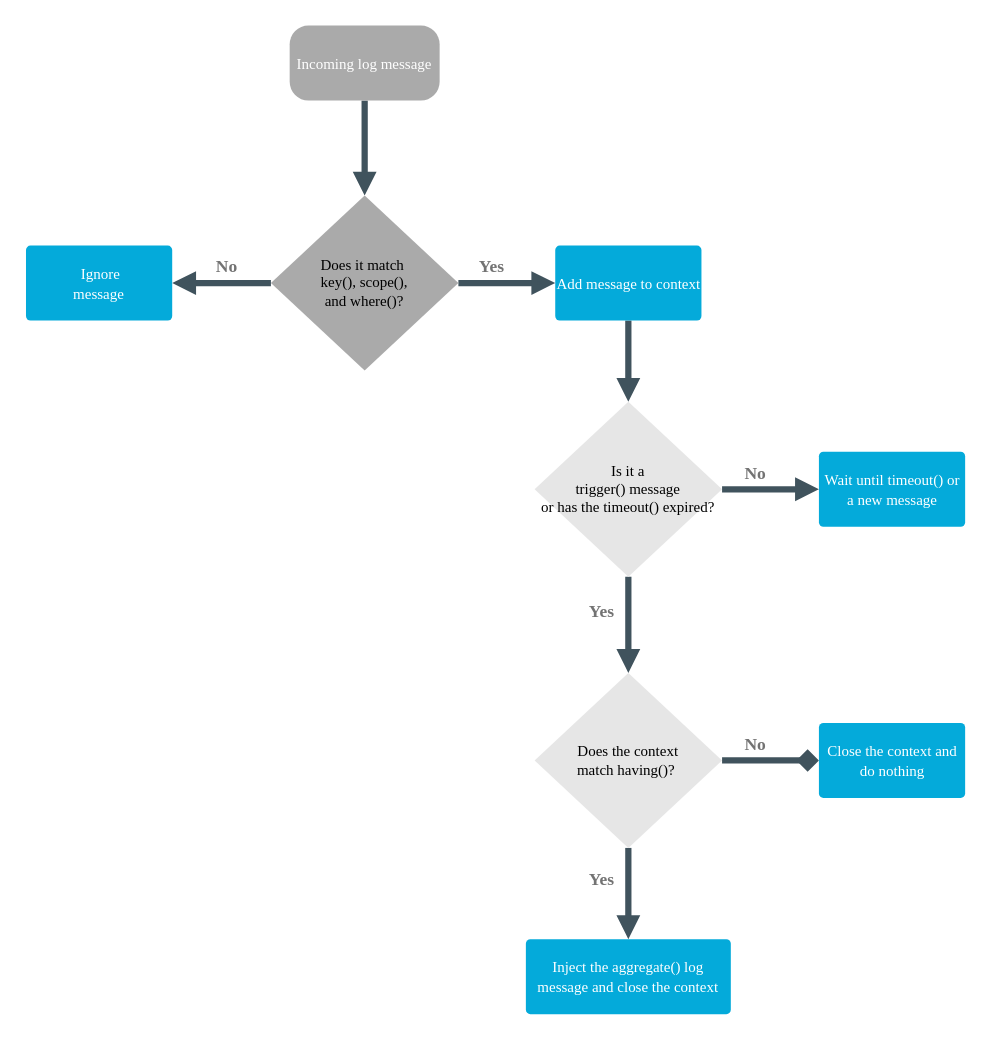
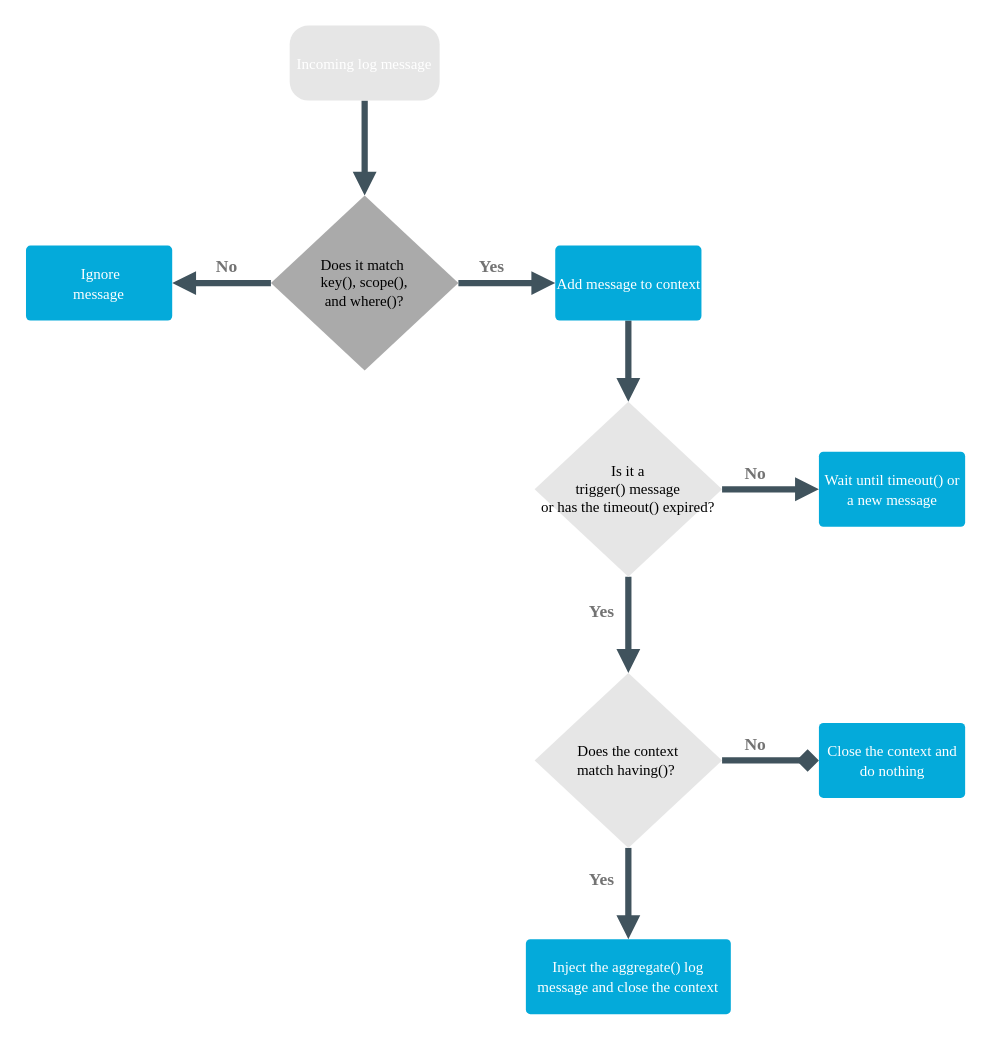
node "Incoming log message": fillcolor #aaaaaa -> #e6e6e6
